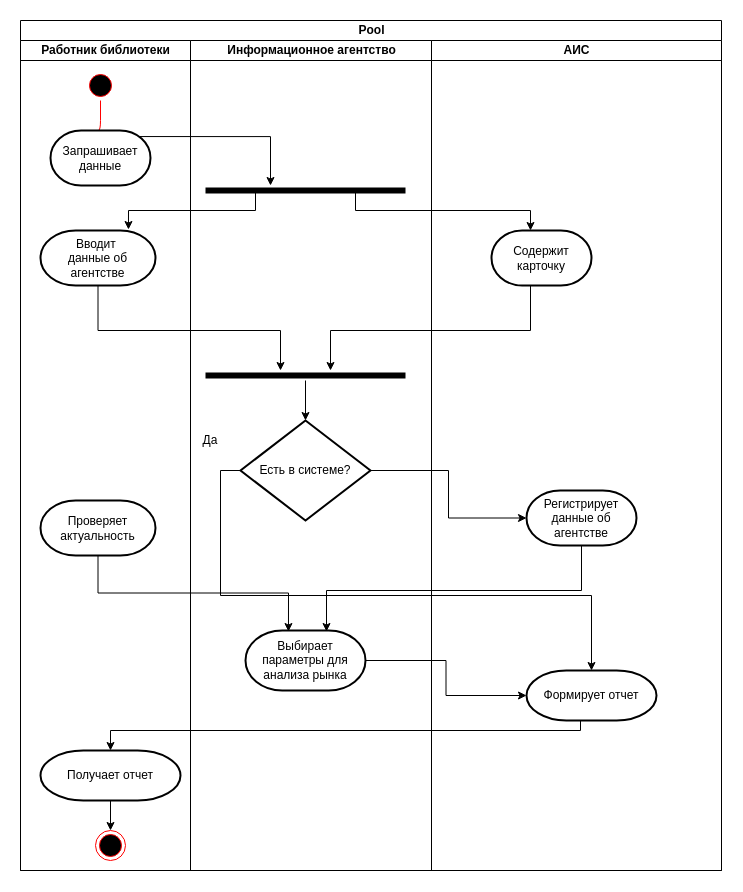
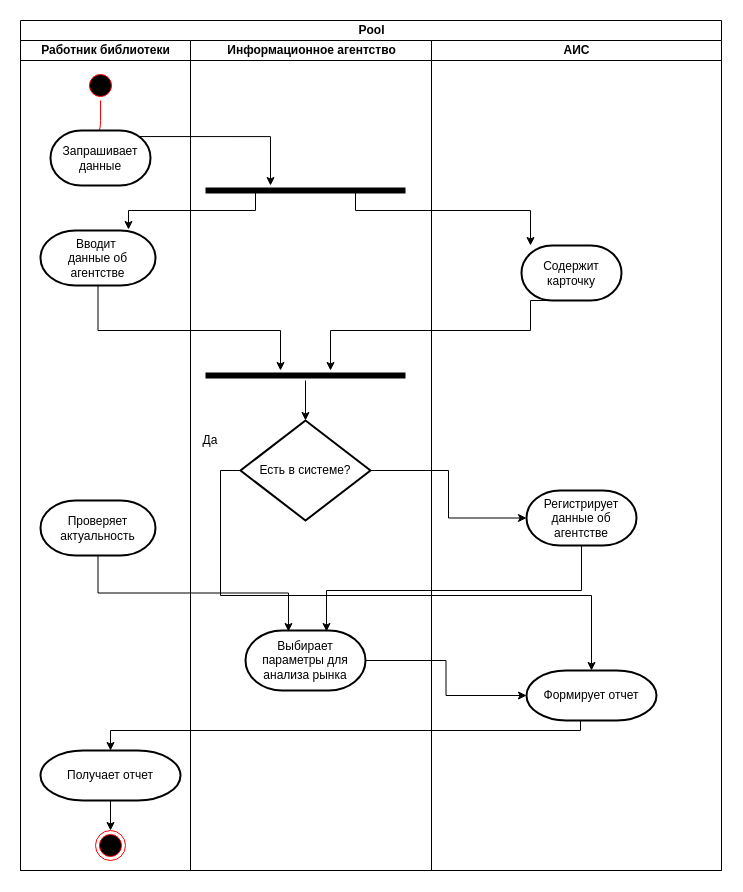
node "Содержит карточку": moved (542, 258) -> (572, 273)
